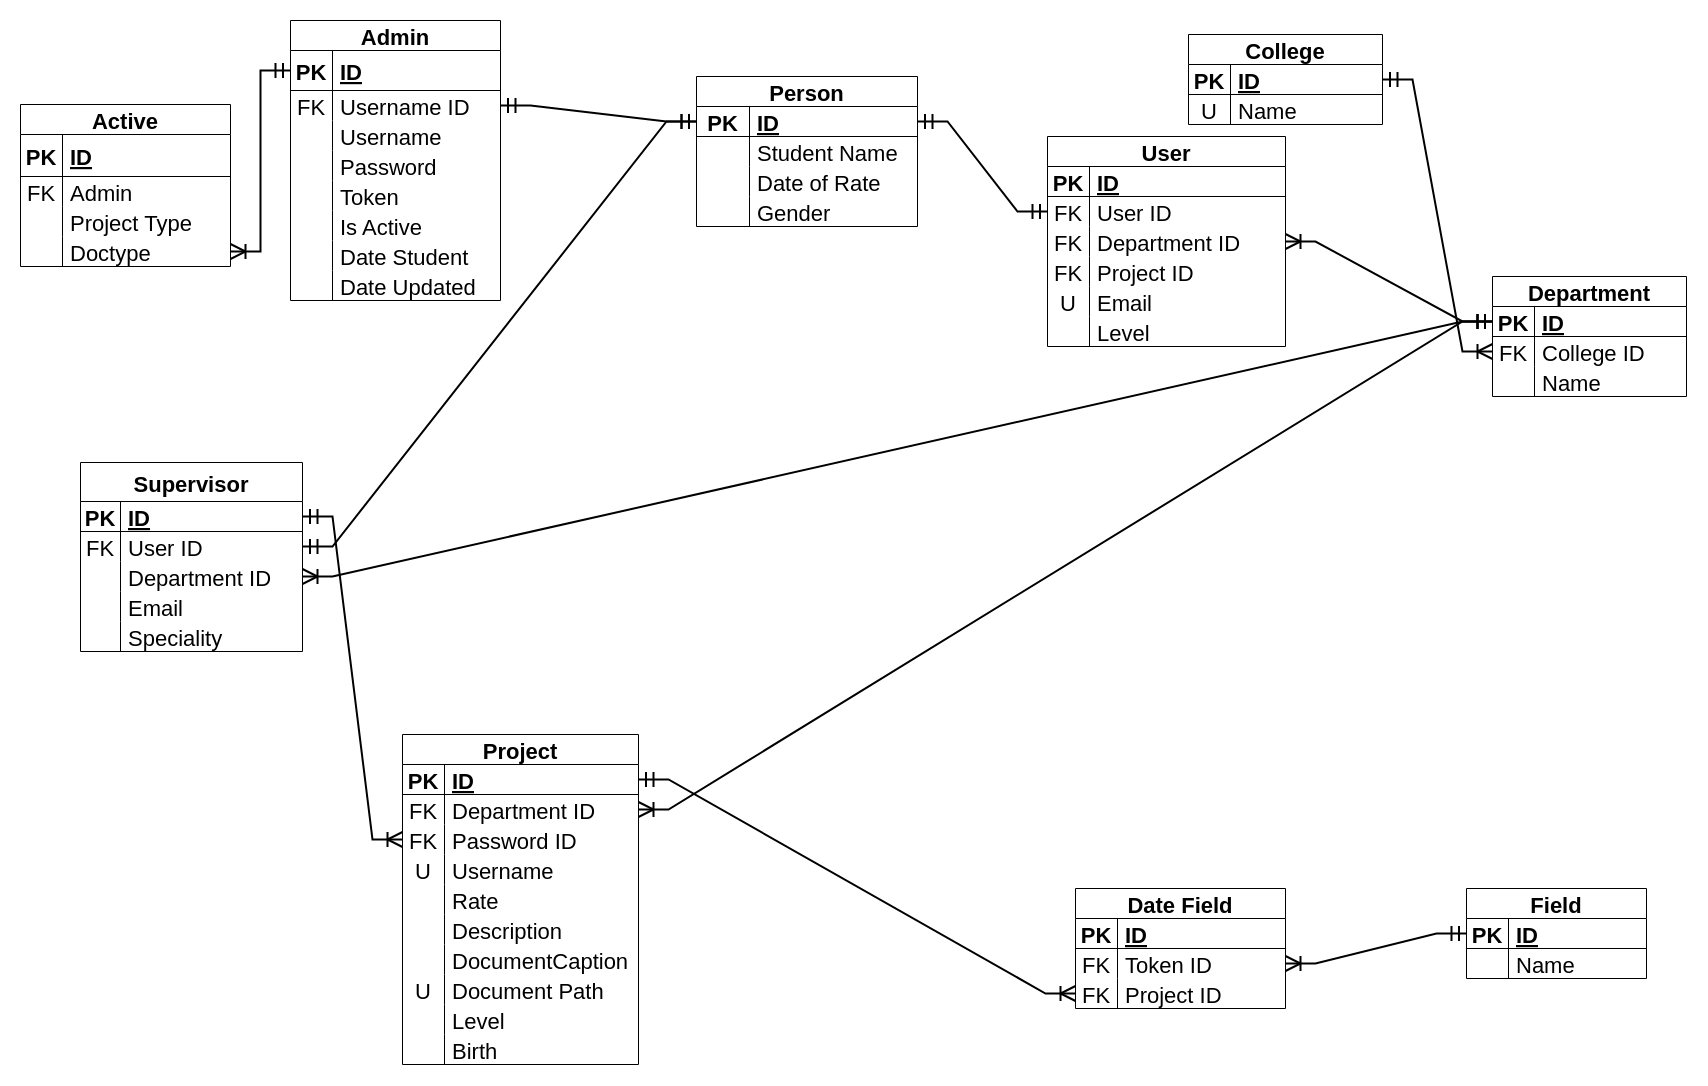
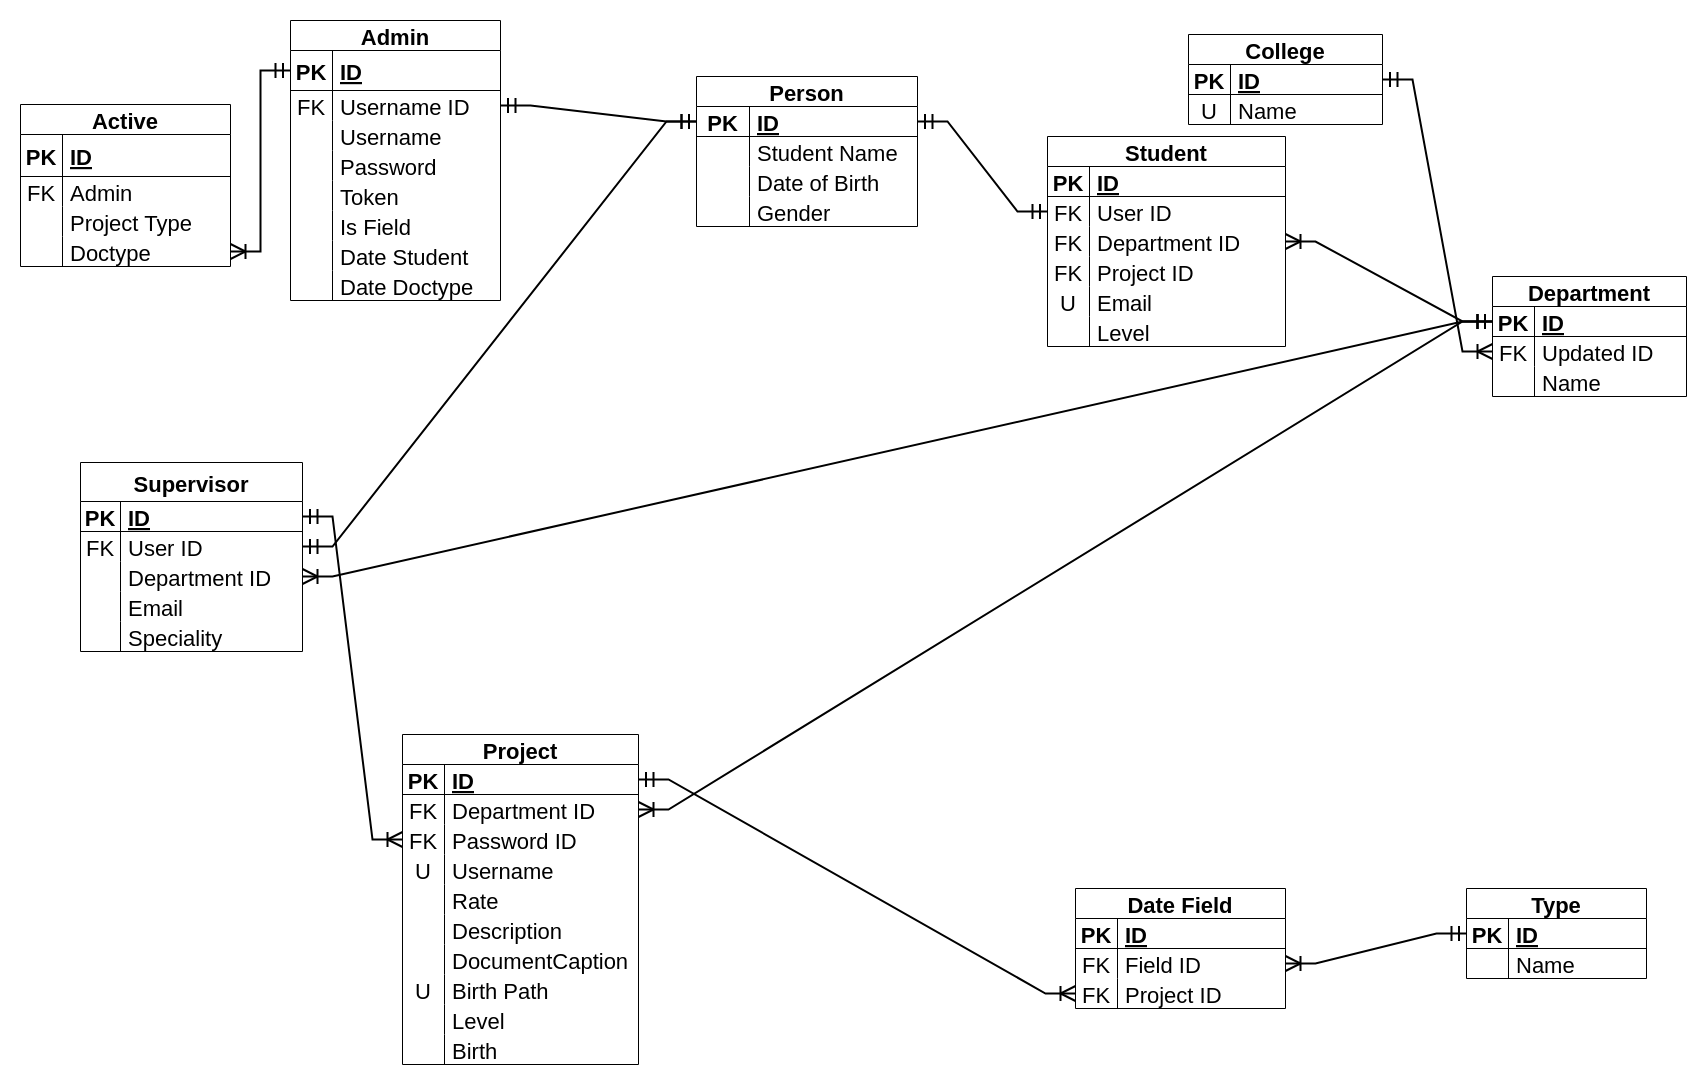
node "User": label "User" -> "Student"
node "Date of Rate": label "Date of Rate" -> "Date of Birth"
node "Is Active": label "Is Active" -> "Is Field"
node "Date Updated": label "Date Updated" -> "Date Doctype"
node "College ID": label "College ID" -> "Updated ID"
node "Field": label "Field" -> "Type"
node "Token ID": label "Token ID" -> "Field ID"
node "Document Path": label "Document Path" -> "Birth Path"
